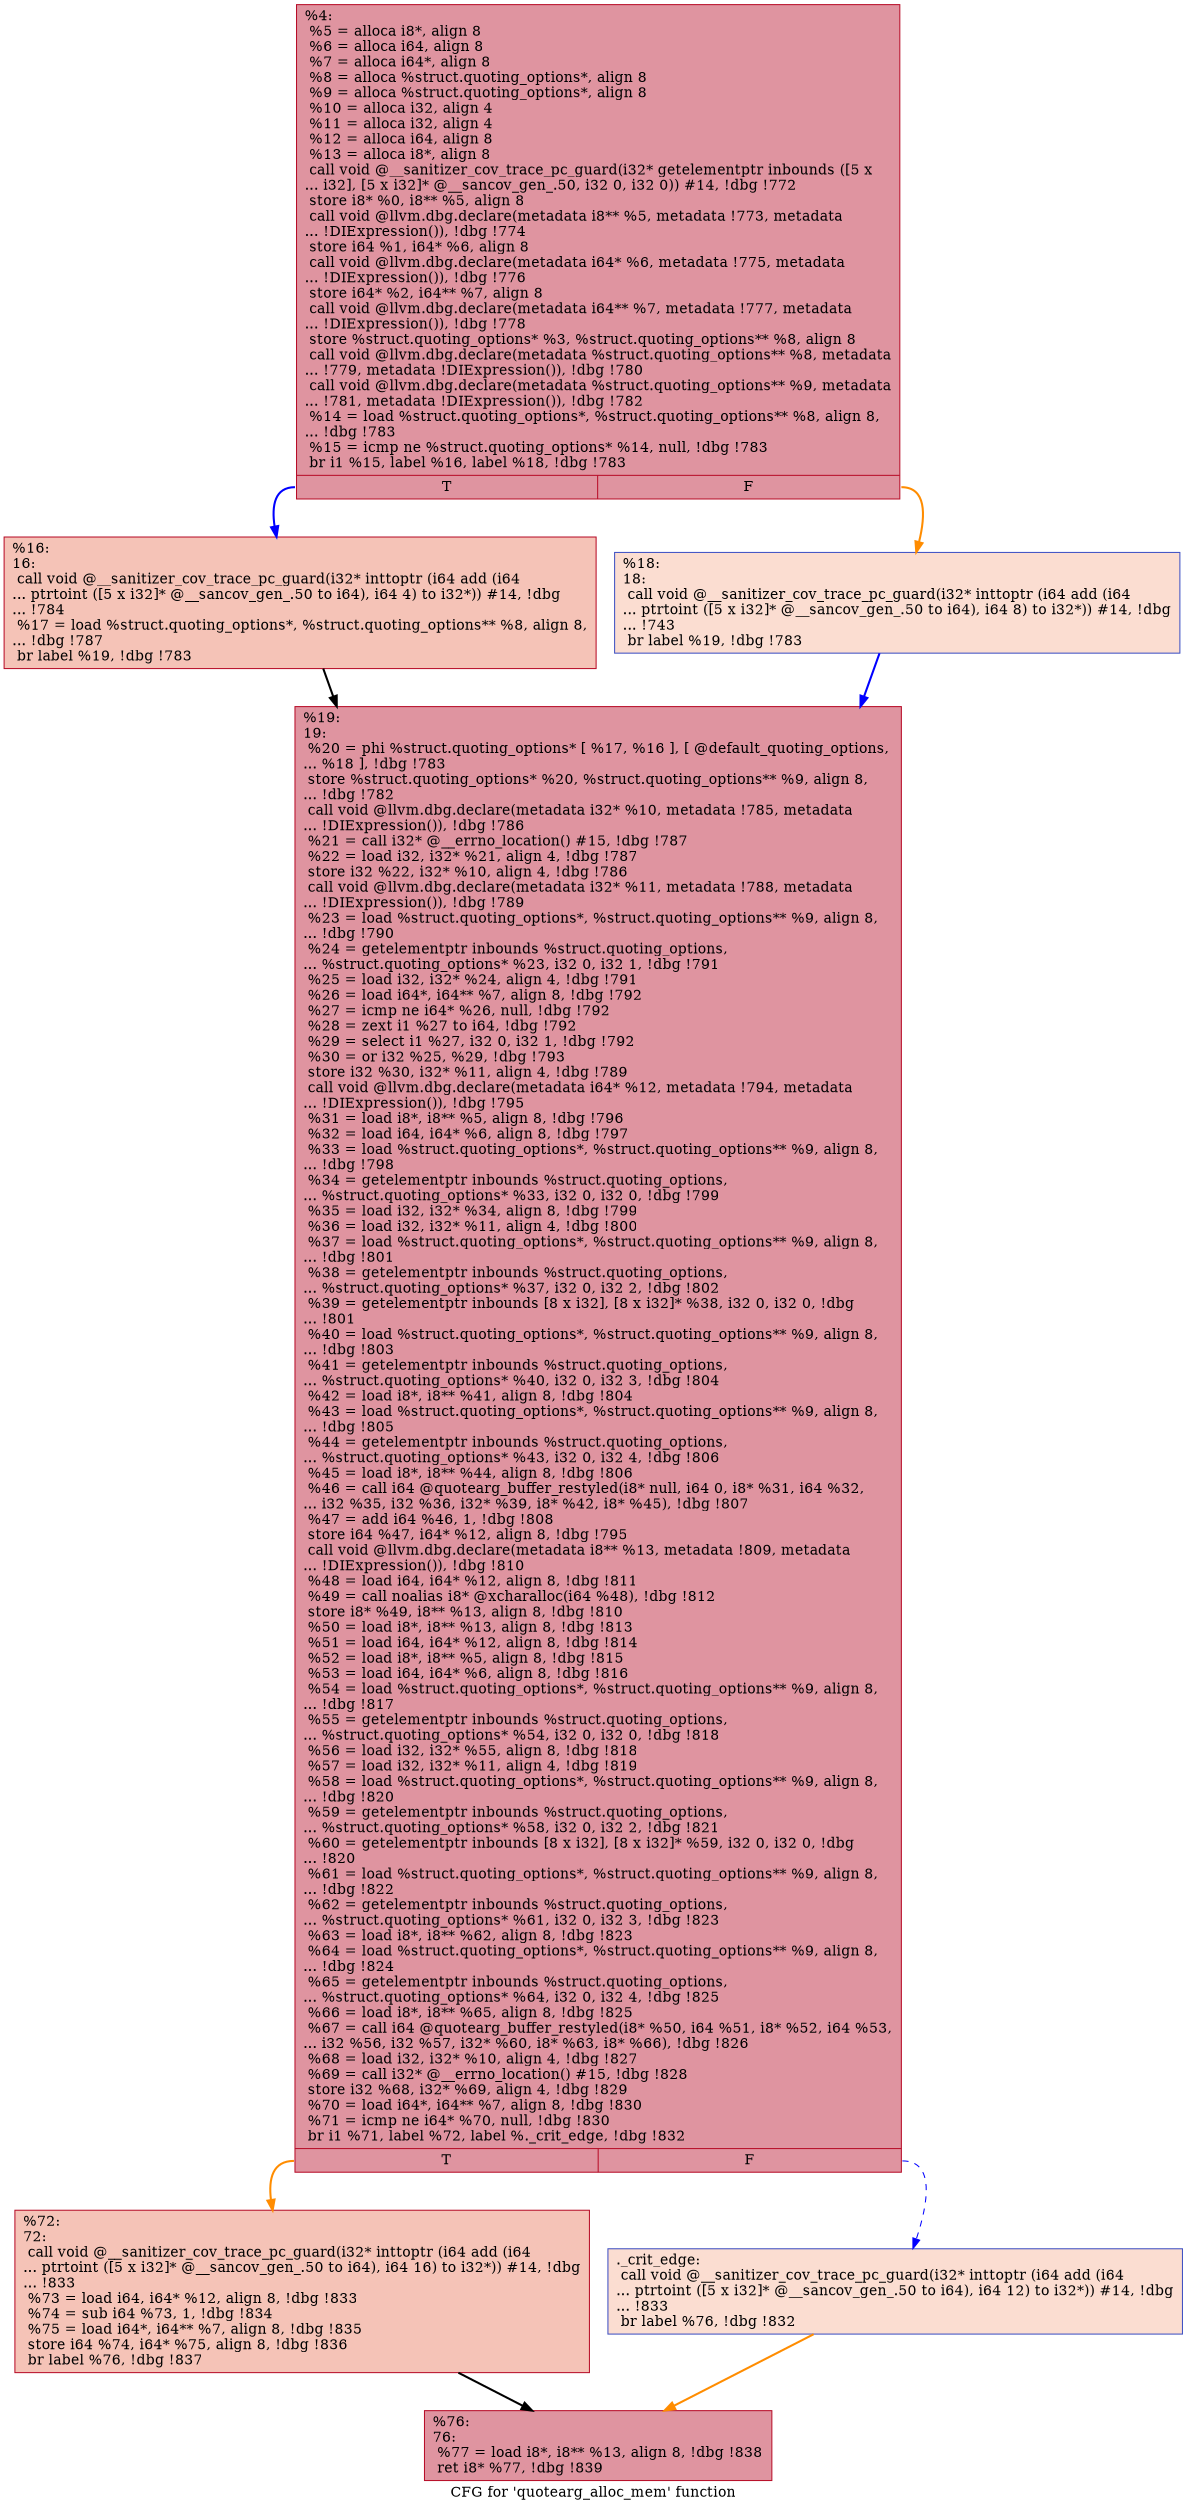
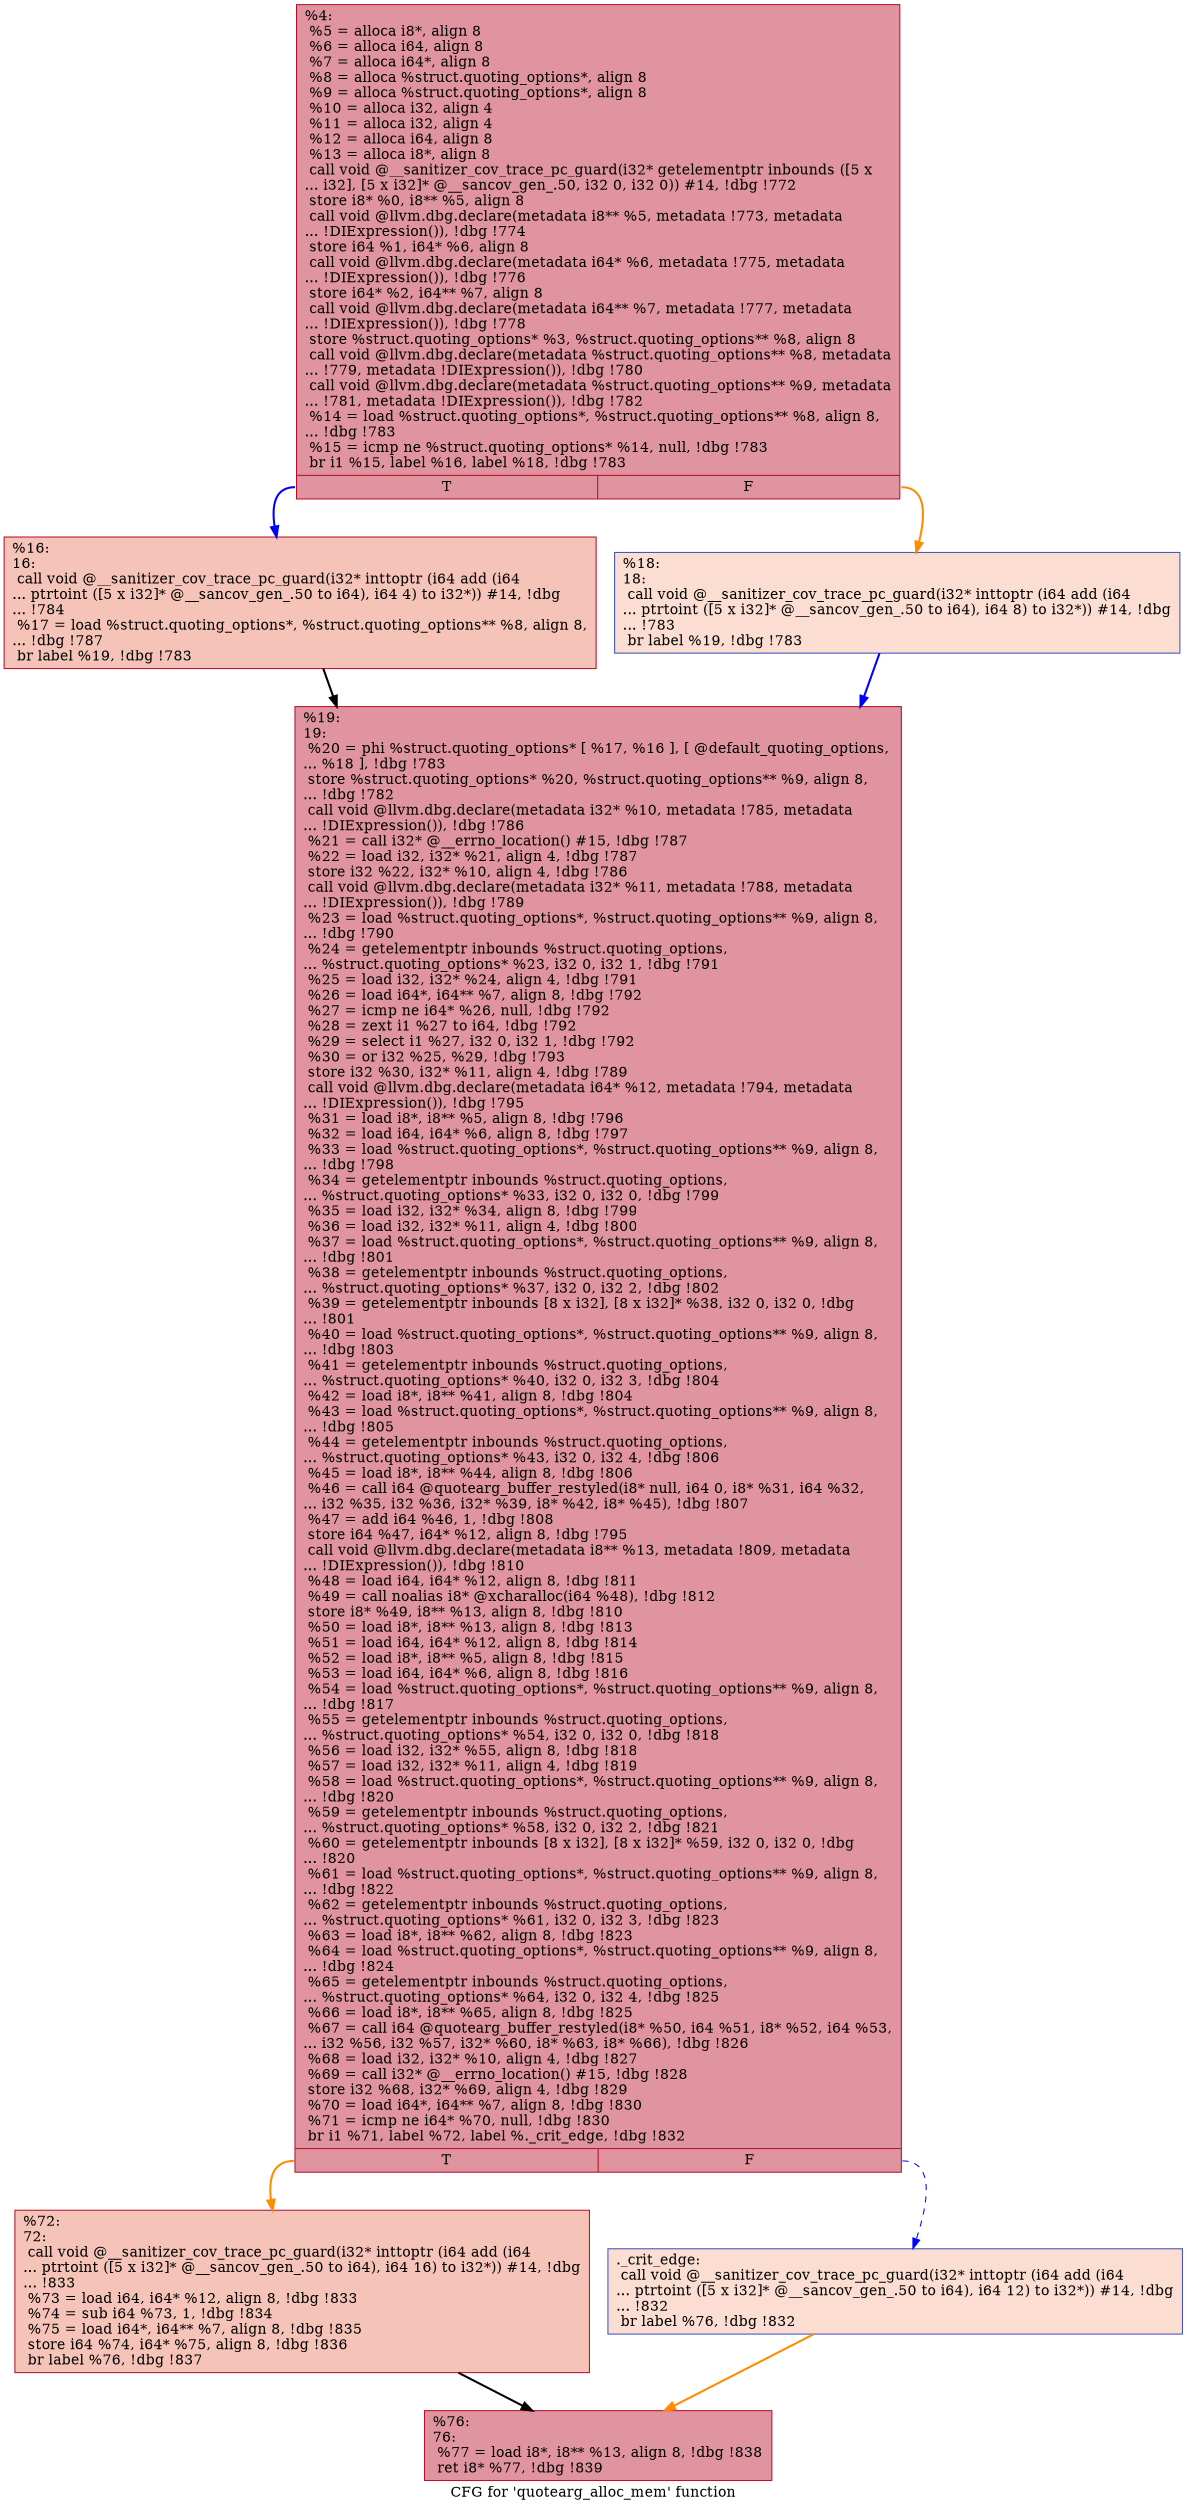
node "%18:": text "... !743" -> "... !783"
node "._crit_edge:": text "... !833" -> "... !832"
